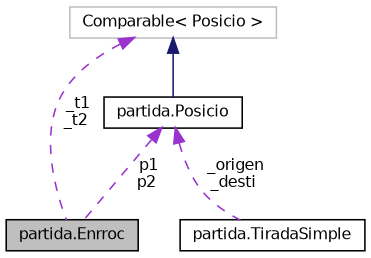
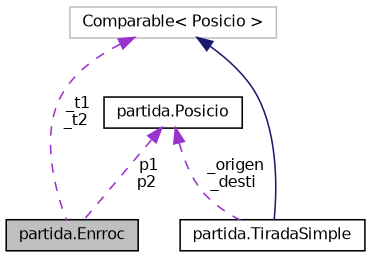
edge "partida.Posicio" -> "Comparable< Posicio >": now "partida.TiradaSimple" -> "Comparable< Posicio >"
